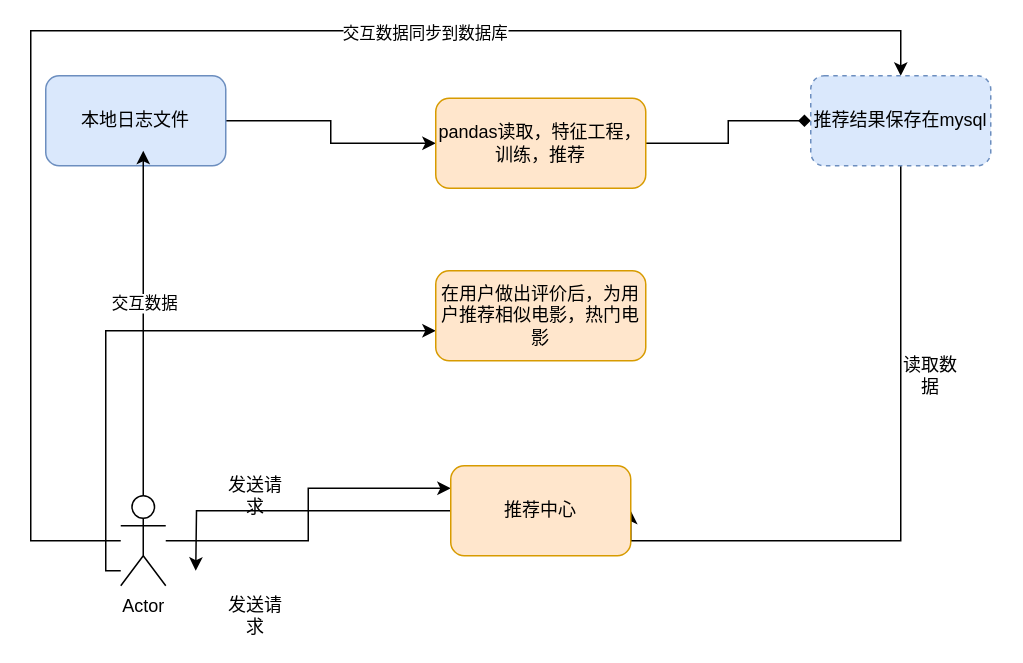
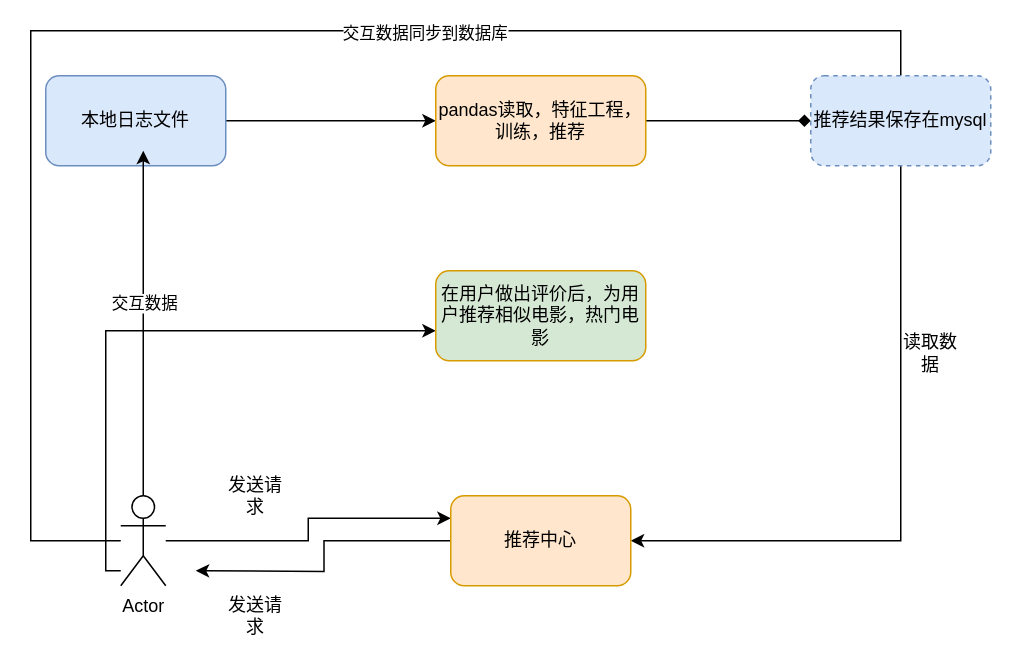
edge "Actor" -> "推荐结果保存在mysql": arrowhead classic -> none
node "pandas读取，特征工程，训练，推荐": moved (541, 143) -> (541, 121)
node "在用户做出评价后，为用户推荐相似电影，热门电影": fillcolor #ffe6cc -> #d5e8d4
node "读取数据": moved (931, 376) -> (931, 353)
node "推荐中心": moved (541, 511) -> (541, 541)
